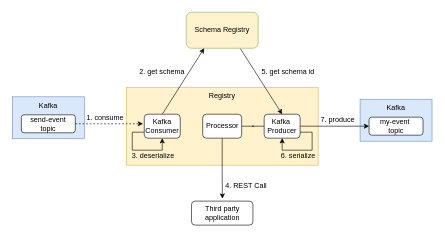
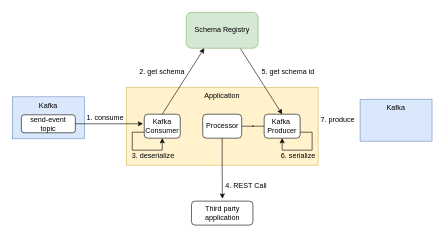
node "Schema Registry": fillcolor #fff2cc -> #d5e8d4
node "Registry": label "Registry" -> "Application"
edge "send-event topic" -> "Kafka Consumer": style dashed -> solid
edge "Kafka Producer" -> "my-event topic": removed
node "my-event topic": removed
